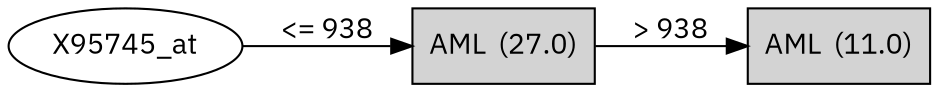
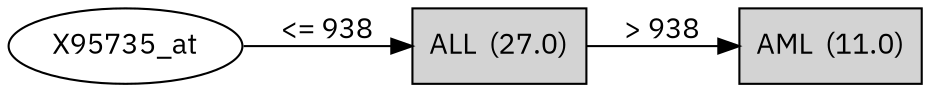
node "X95745_at": label "X95745_at" -> "X95735_at"
node "AML  (27.0)": label "AML  (27.0)" -> "ALL  (27.0)"
